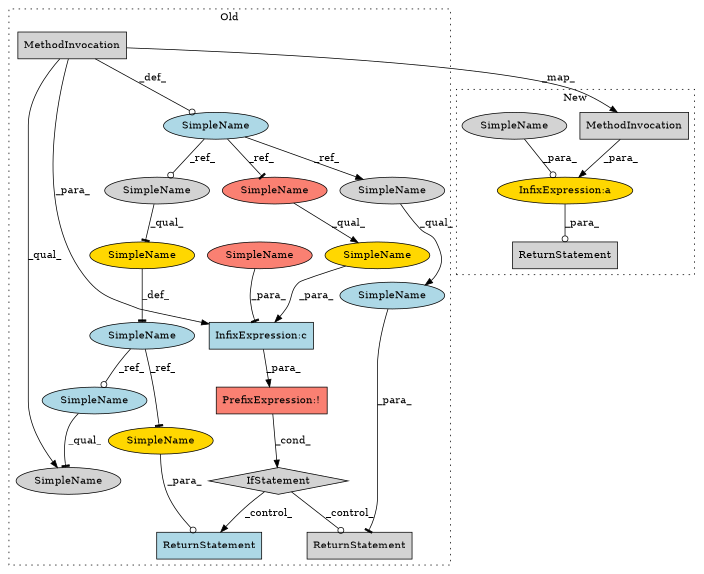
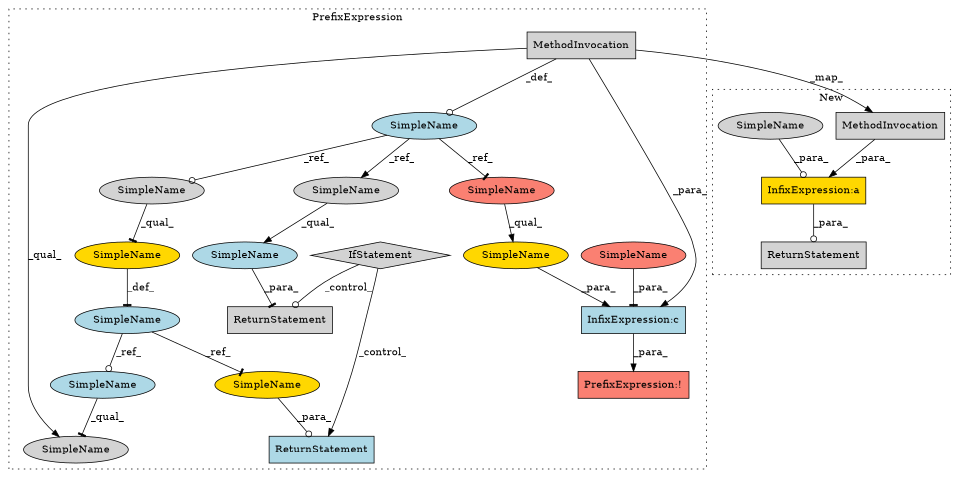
cluster "Old": label "Old" -> "PrefixExpression"
node "InfixExpression:a": shape ellipse -> box
edge "PrefixExpression:!" -> "IfStatement": removed, label "_cond_"
